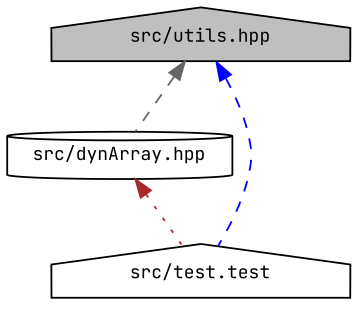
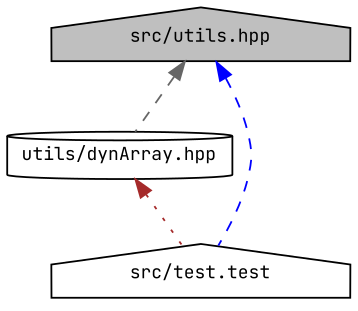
node "src/dynArray.hpp": label "src/dynArray.hpp" -> "utils/dynArray.hpp"
